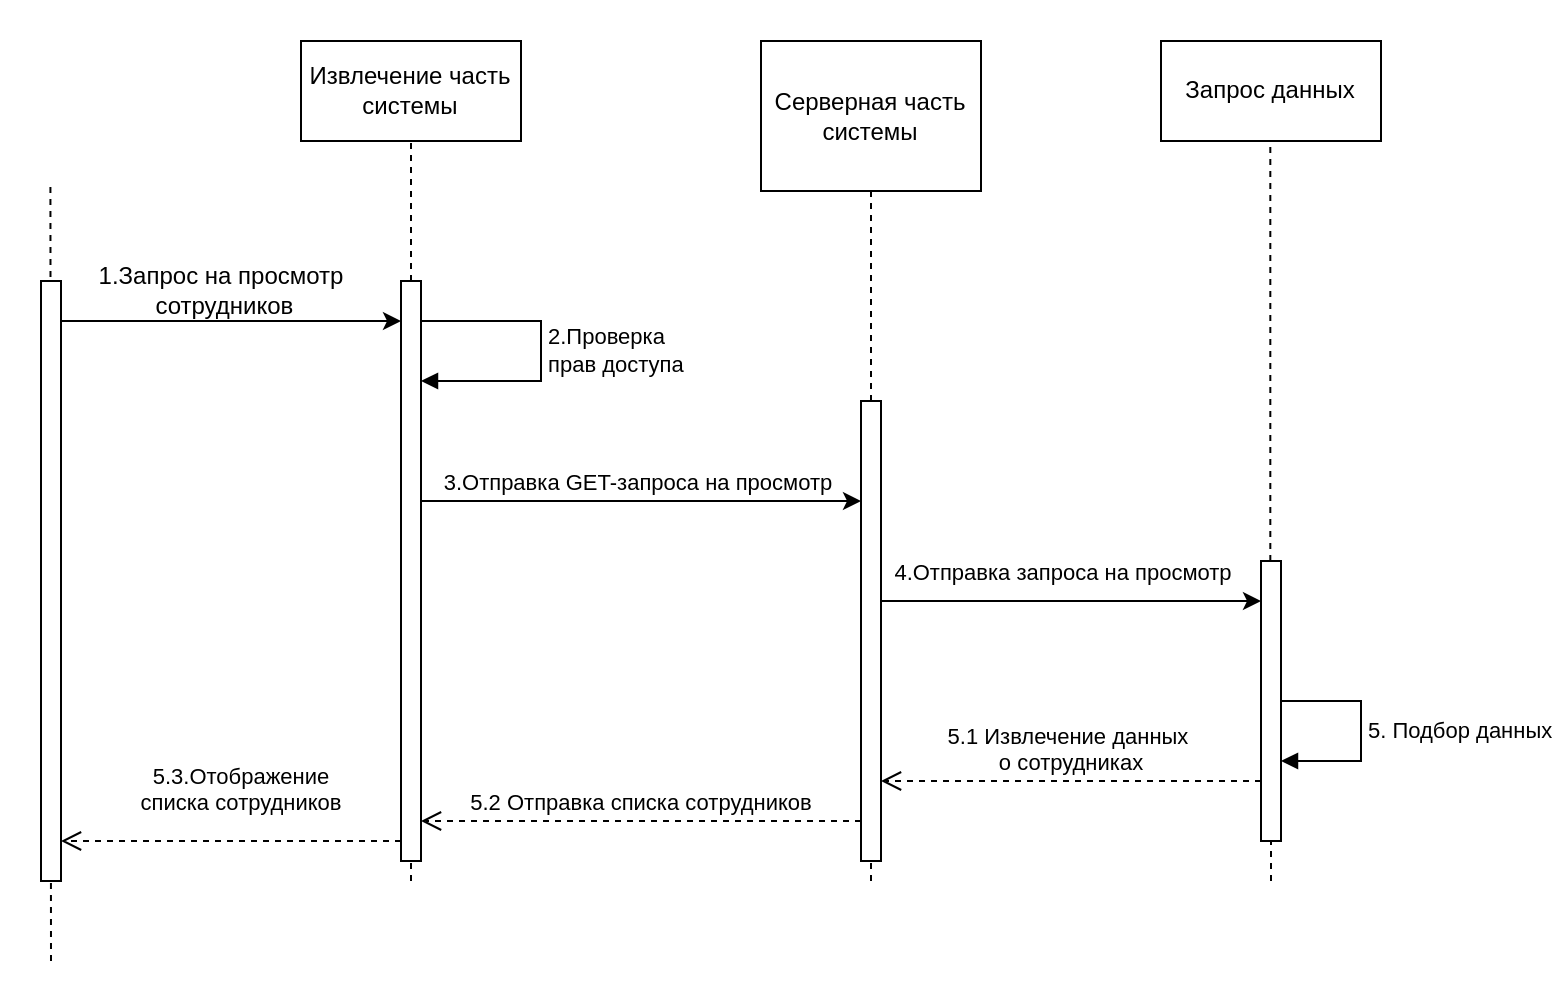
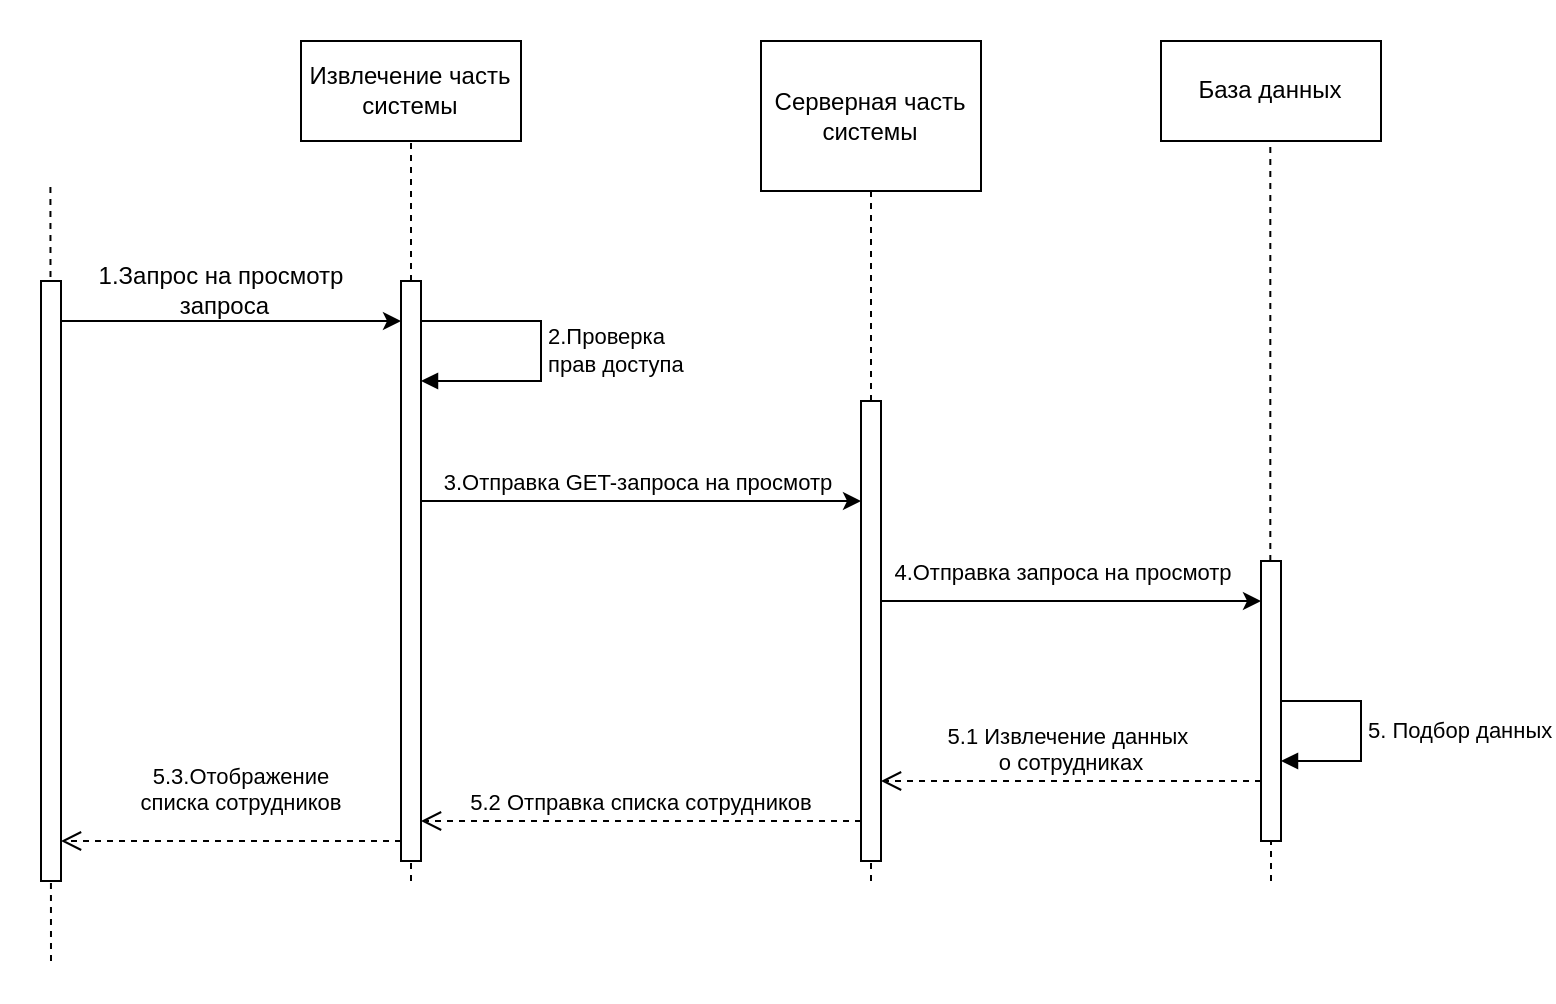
node "Запрос данных": label "Запрос данных" -> "База данных"
node "1.Запрос на просмотр сотрудников": label "1.Запрос на просмотр сотрудников" -> "1.Запрос на просмотр запроса"
